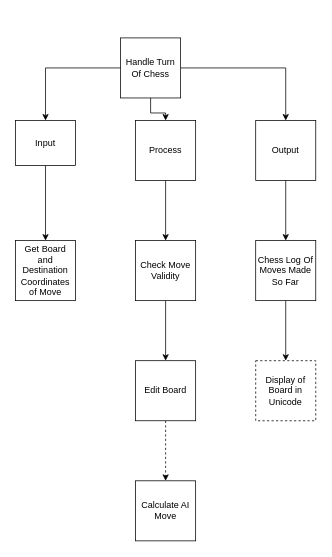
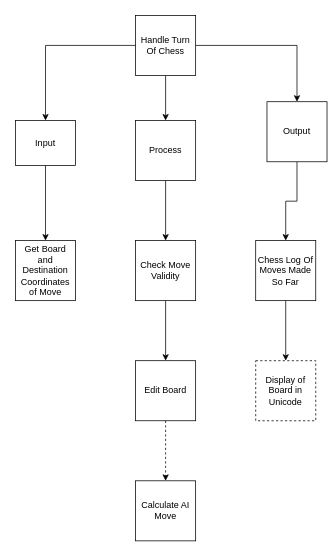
node "Handle Turn Of Chess": moved (150, 68) -> (165, 45)
node "Output": moved (285, 150) -> (297, 132)
